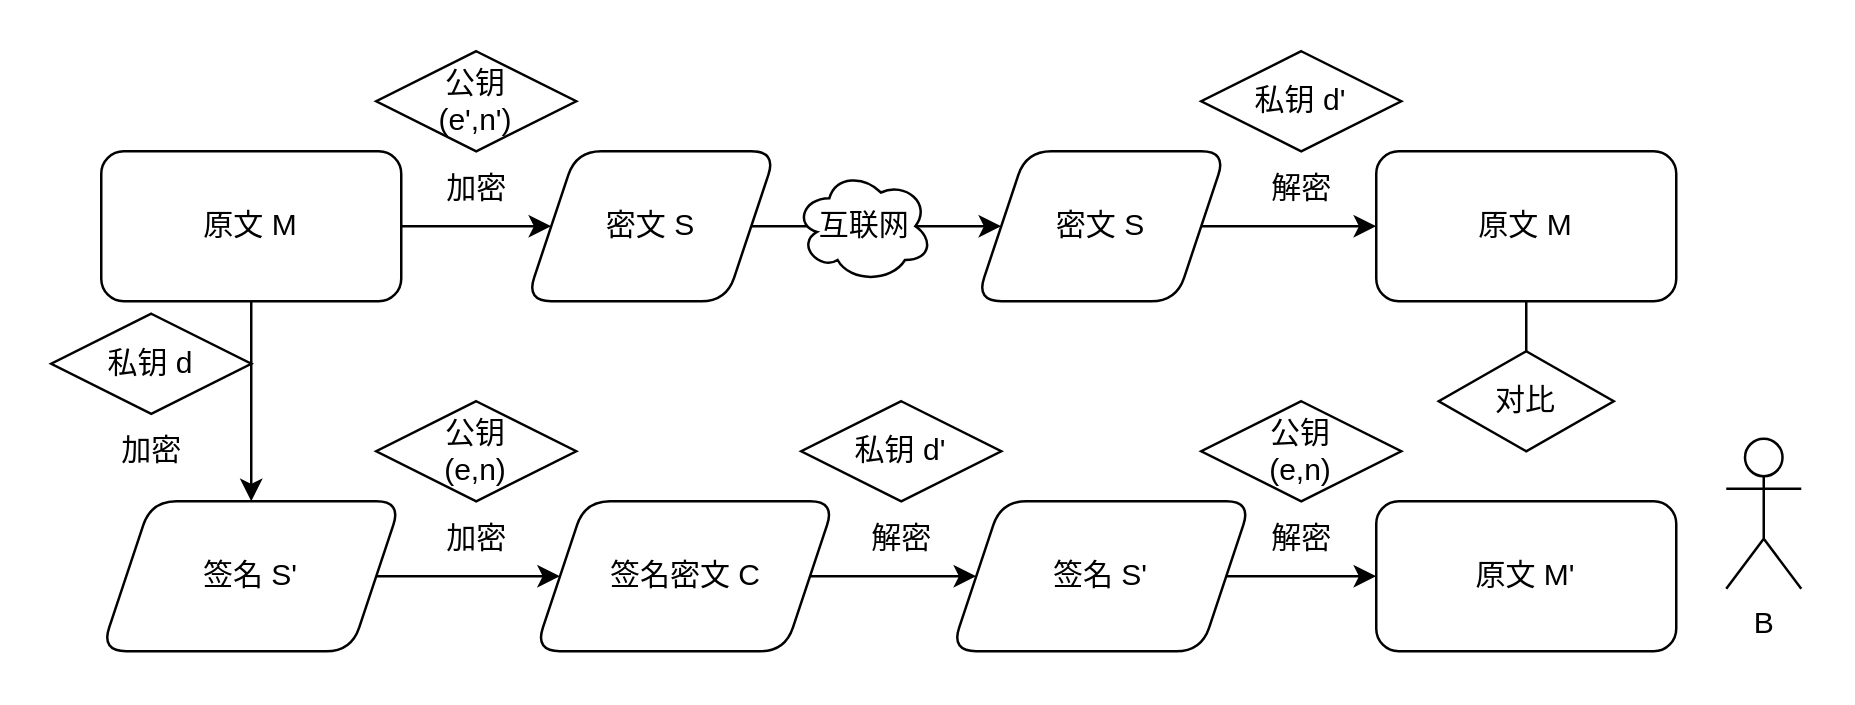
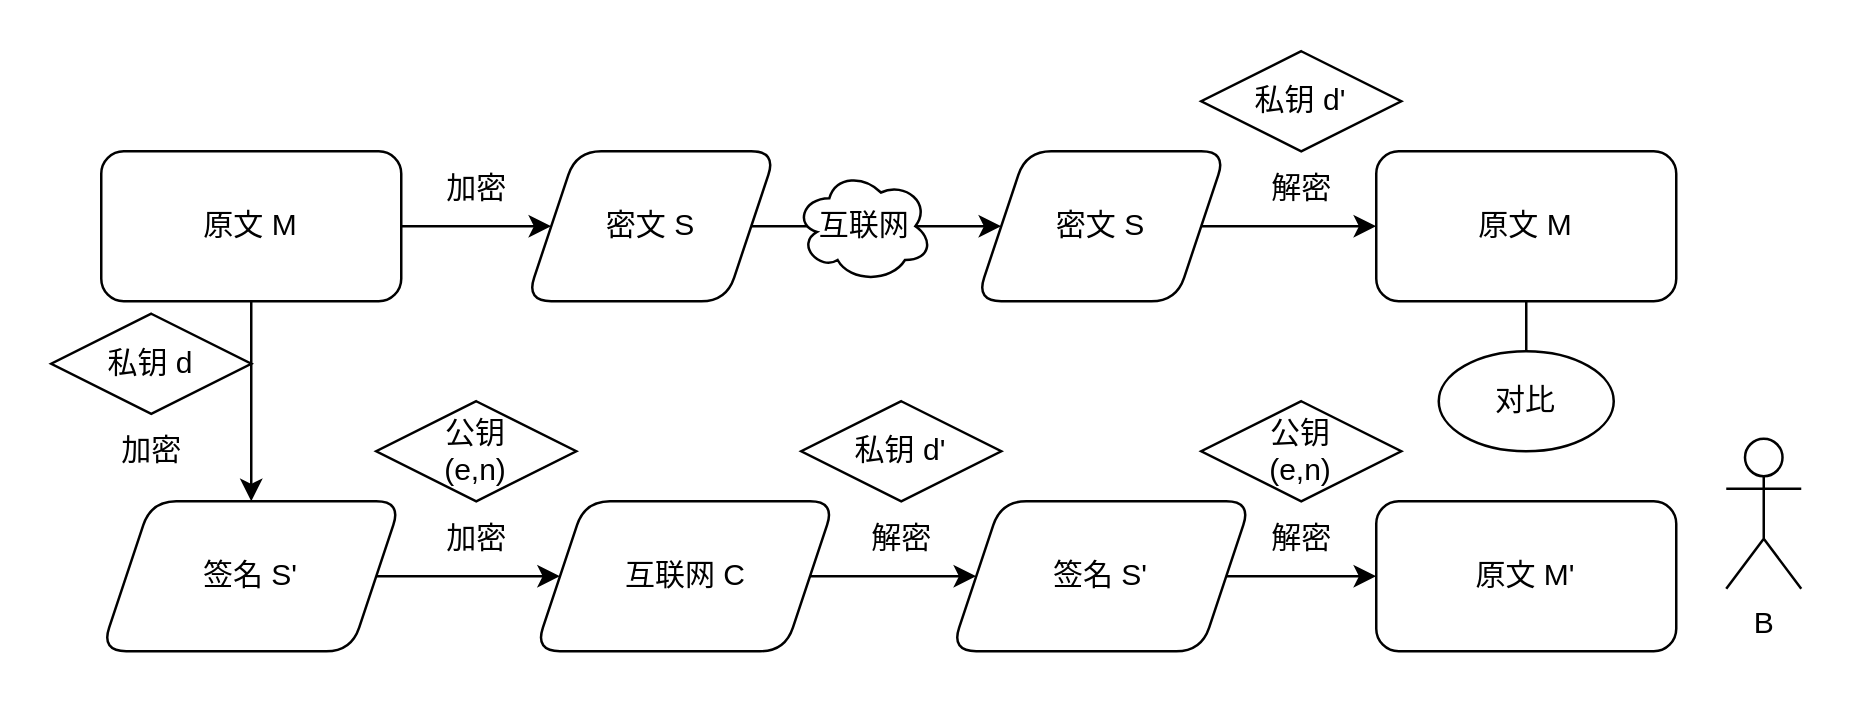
node "公钥 (e',n')": removed
node "对比": shape diamond -> ellipse
node "签名密文 C": label "签名密文 C" -> "互联网 C"
